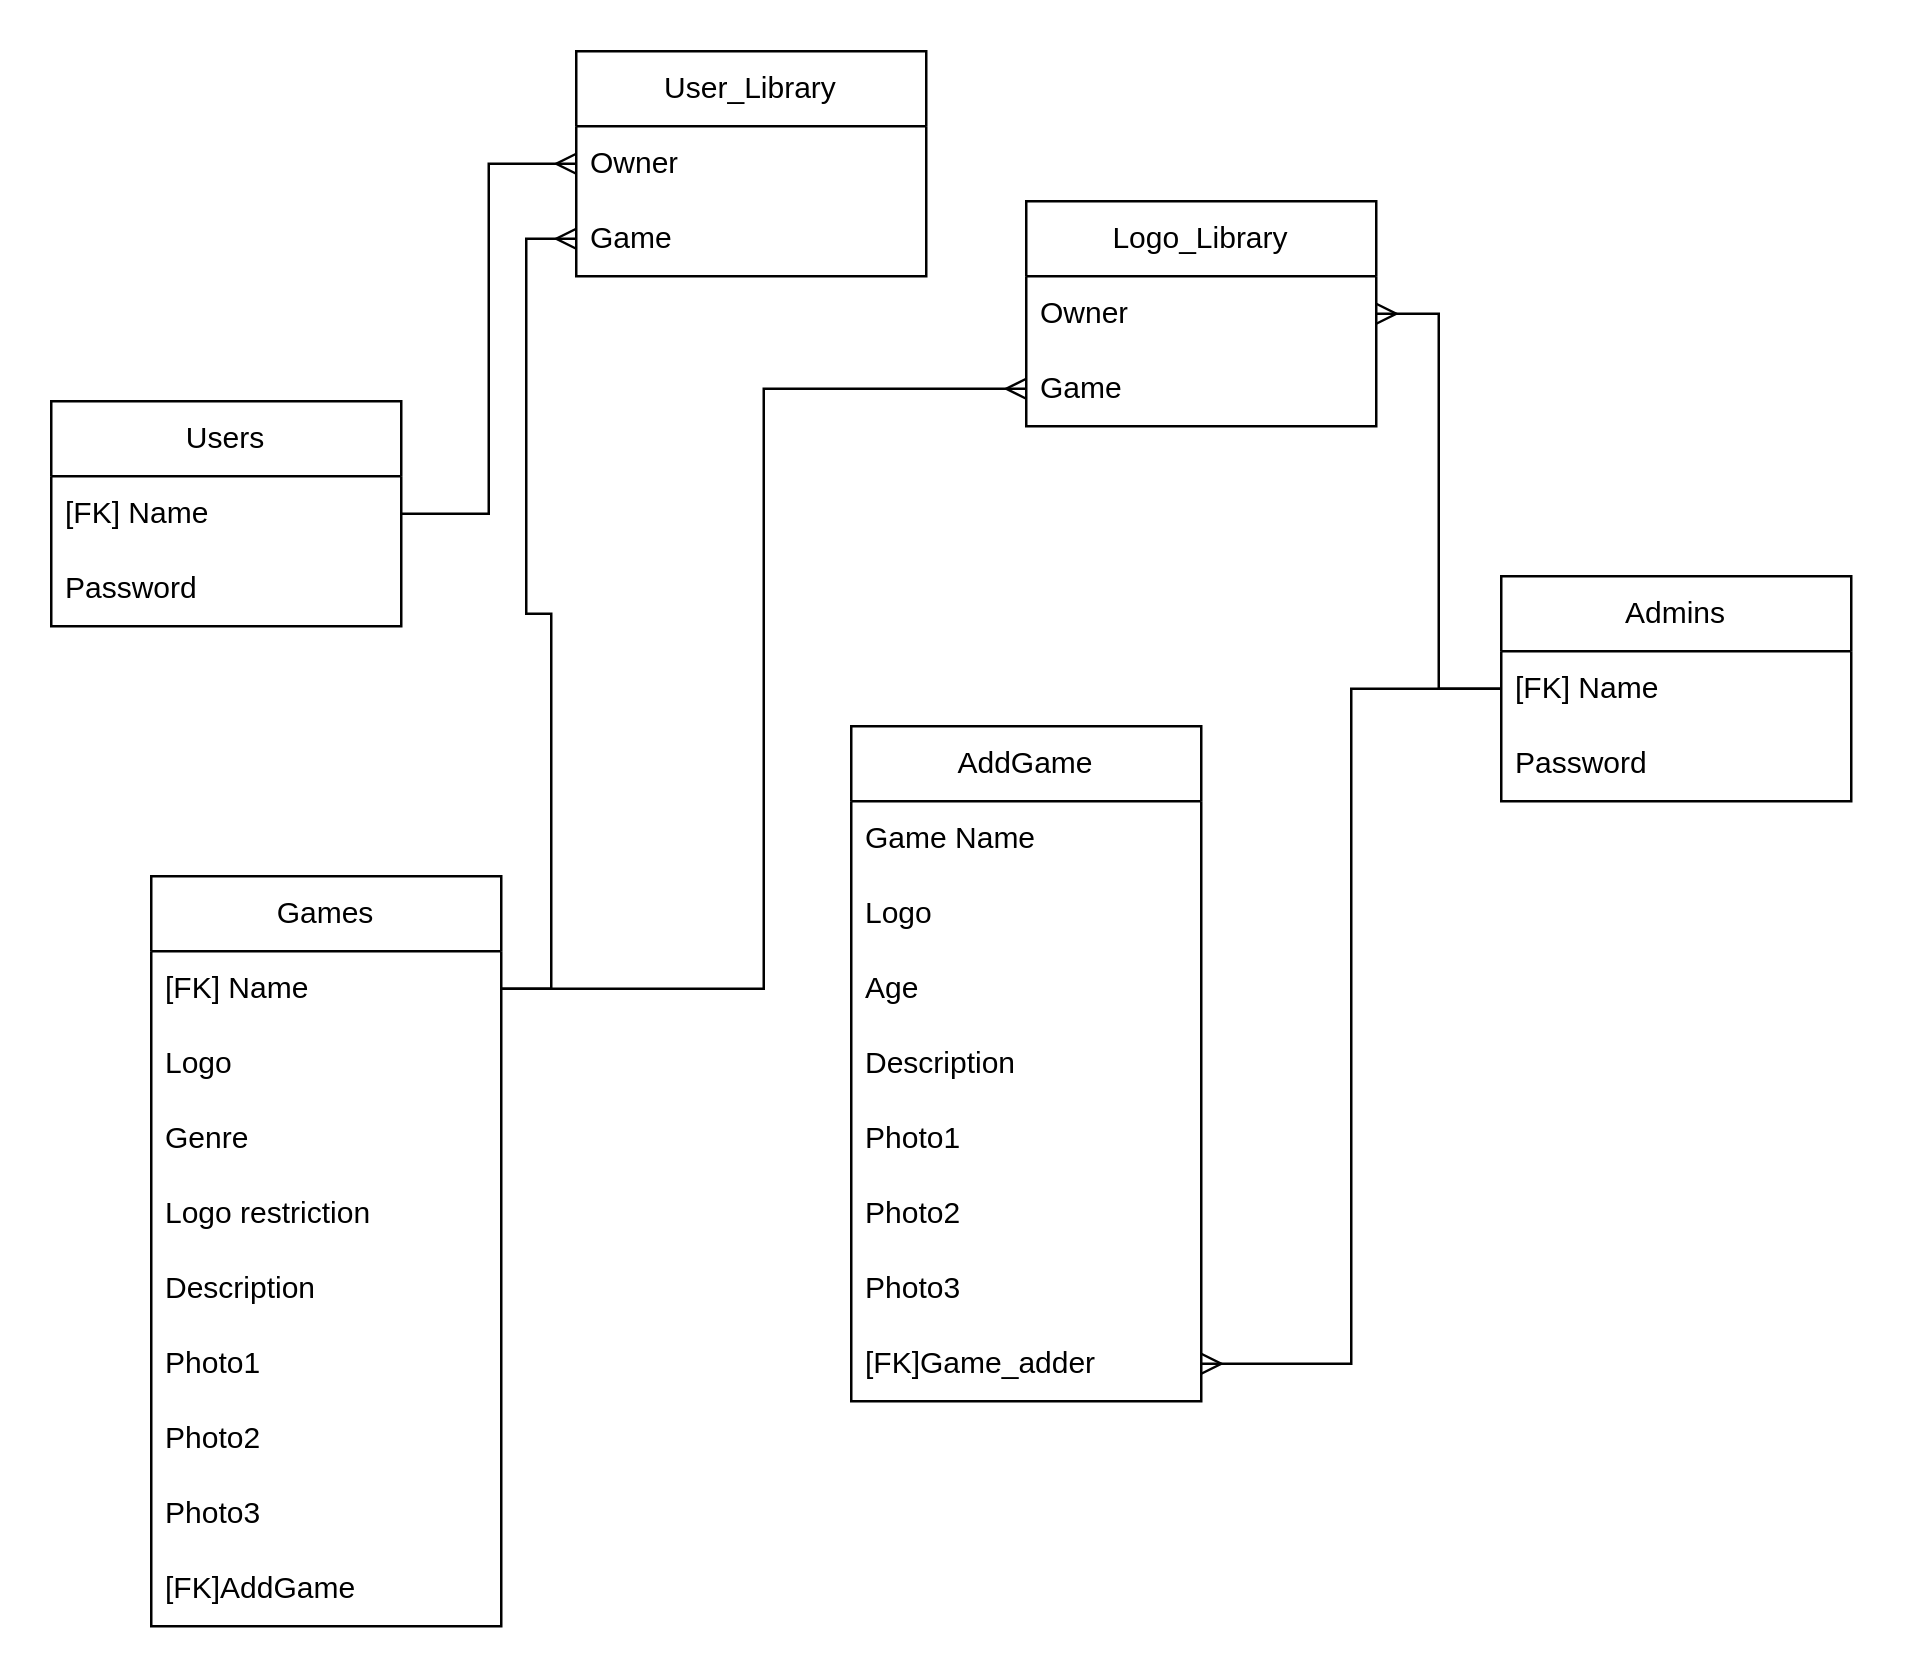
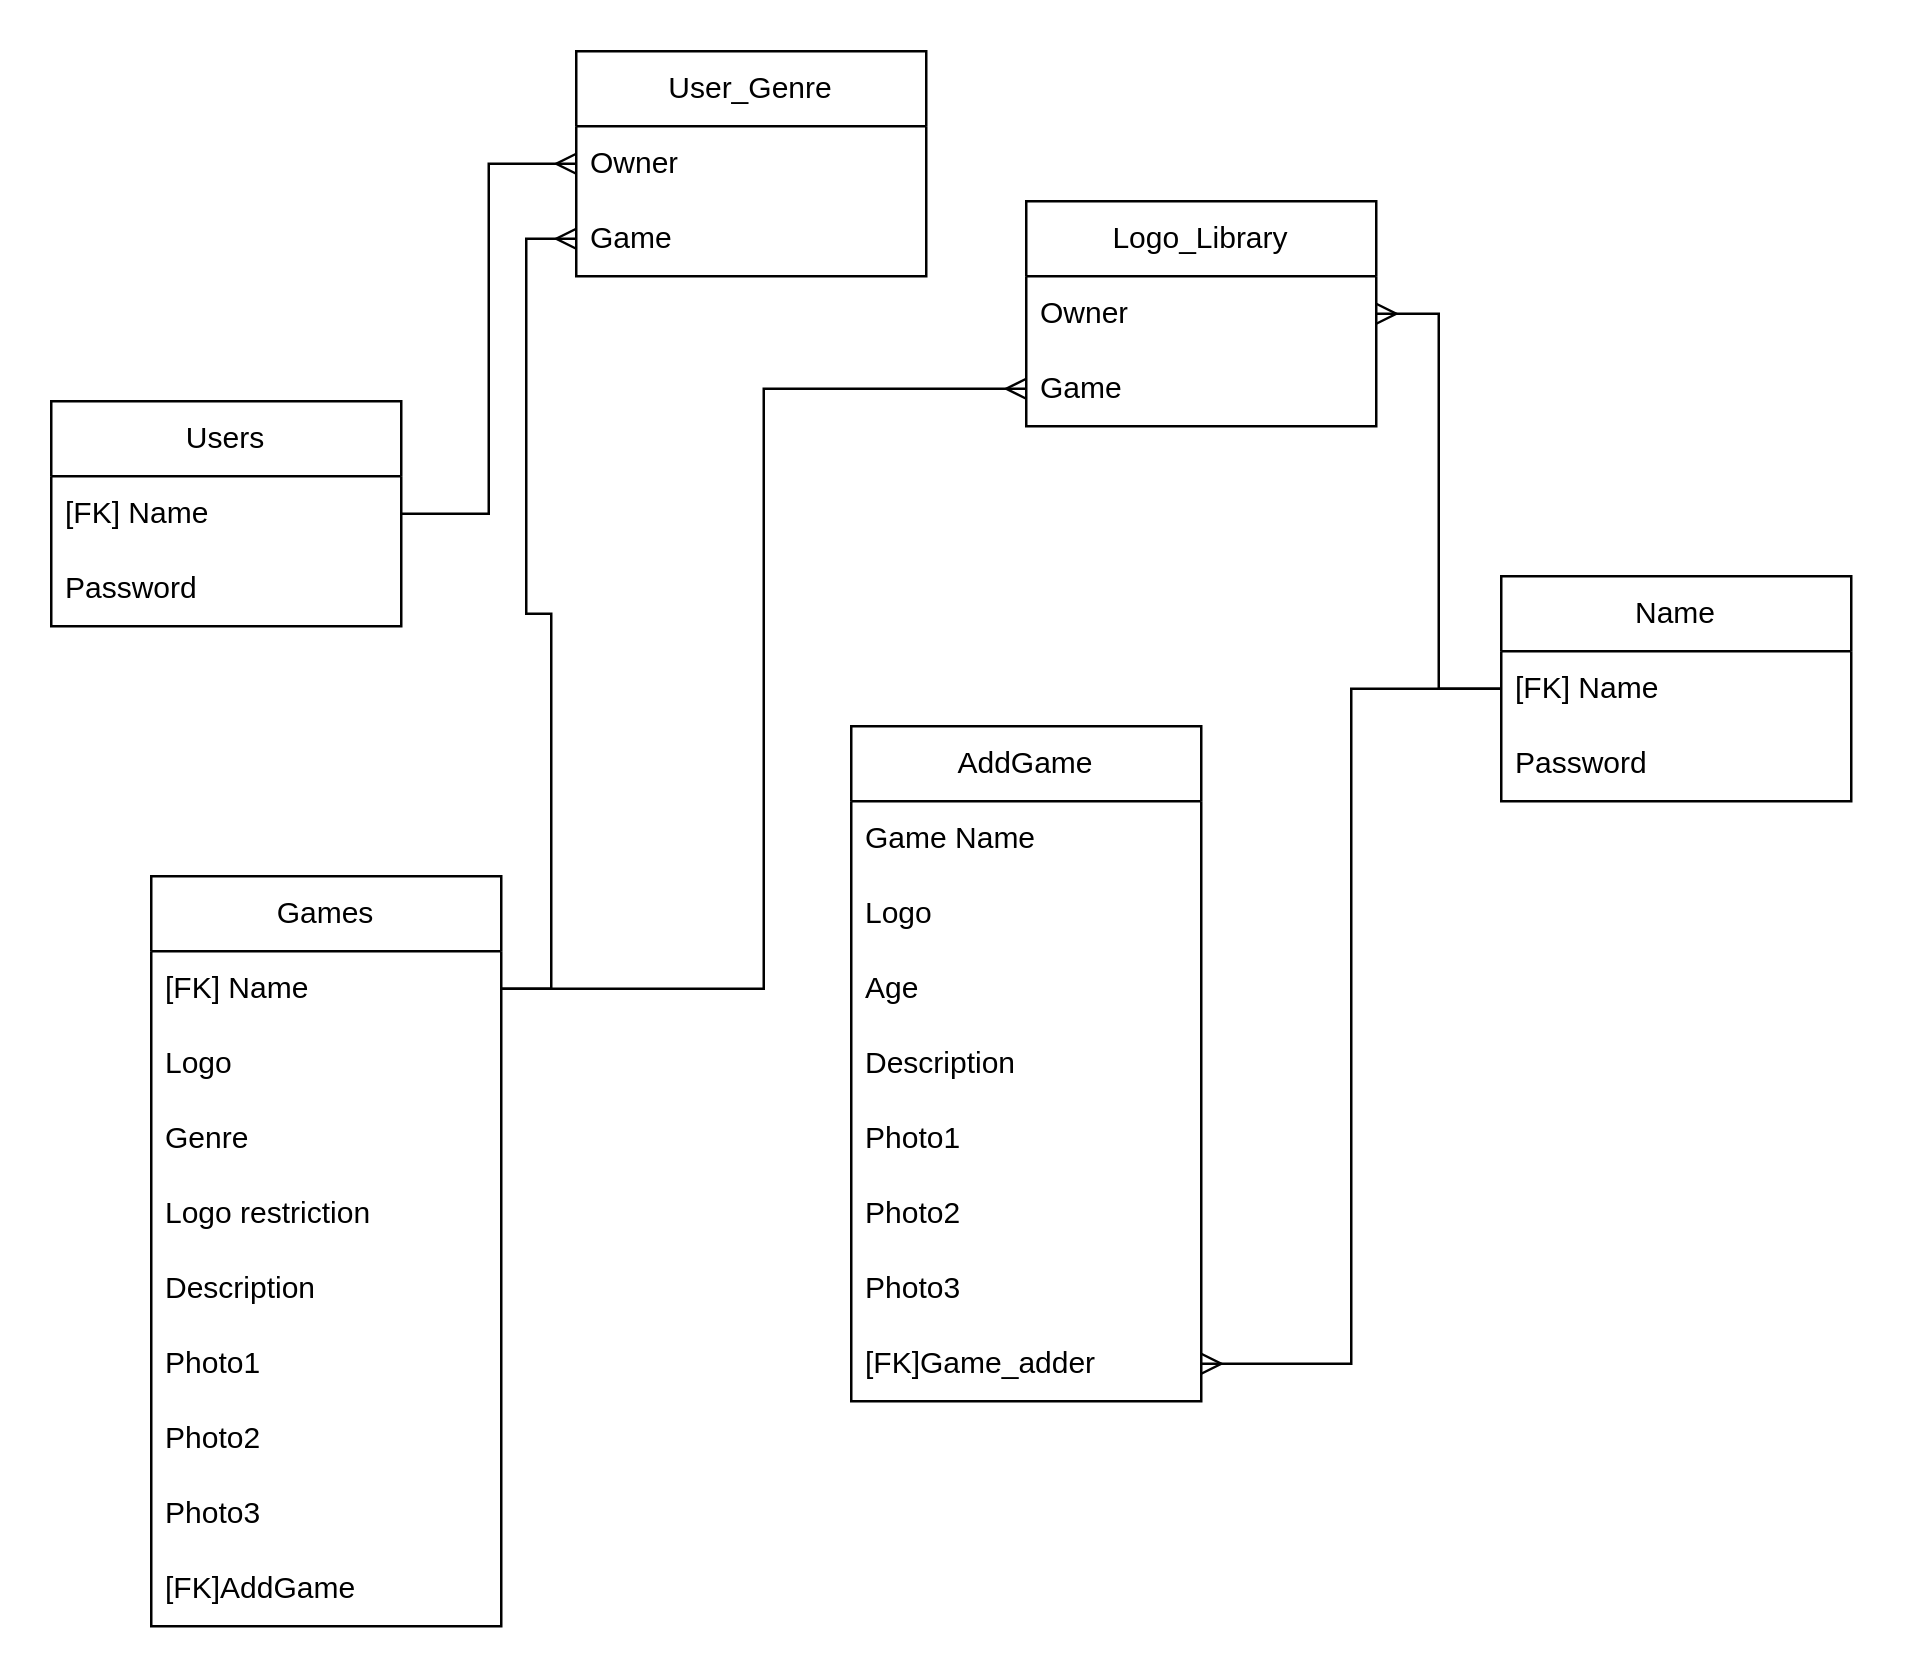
node "User_Library": label "User_Library" -> "User_Genre"
node "Admins": label "Admins" -> "Name"
